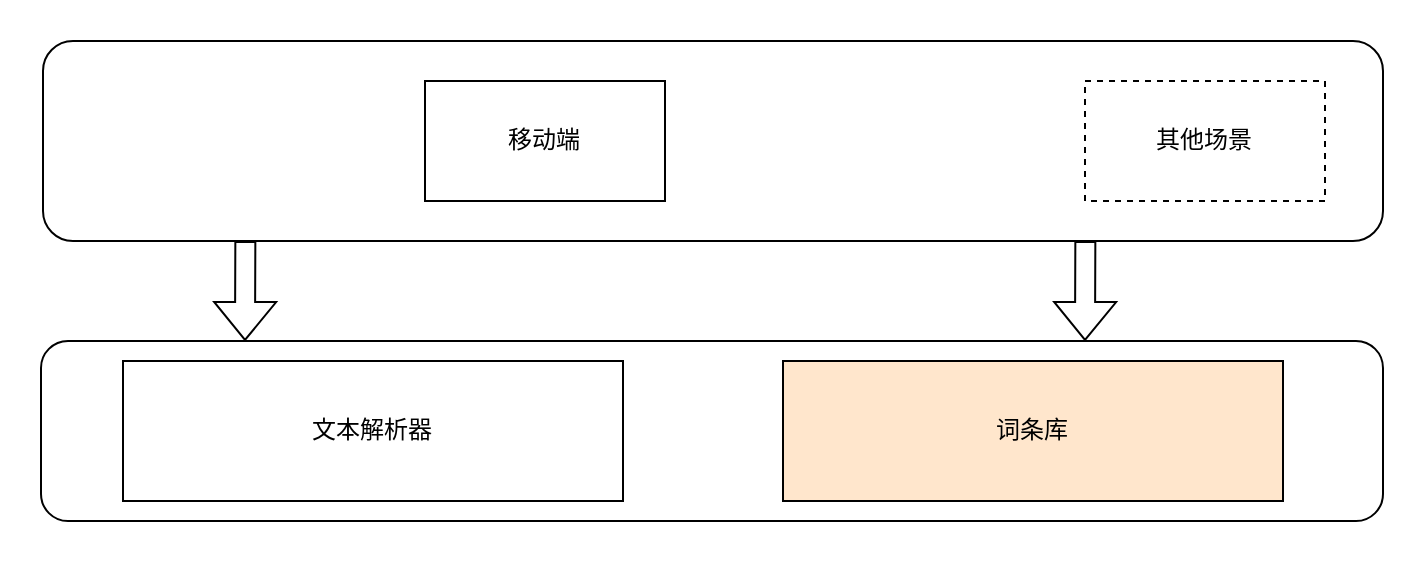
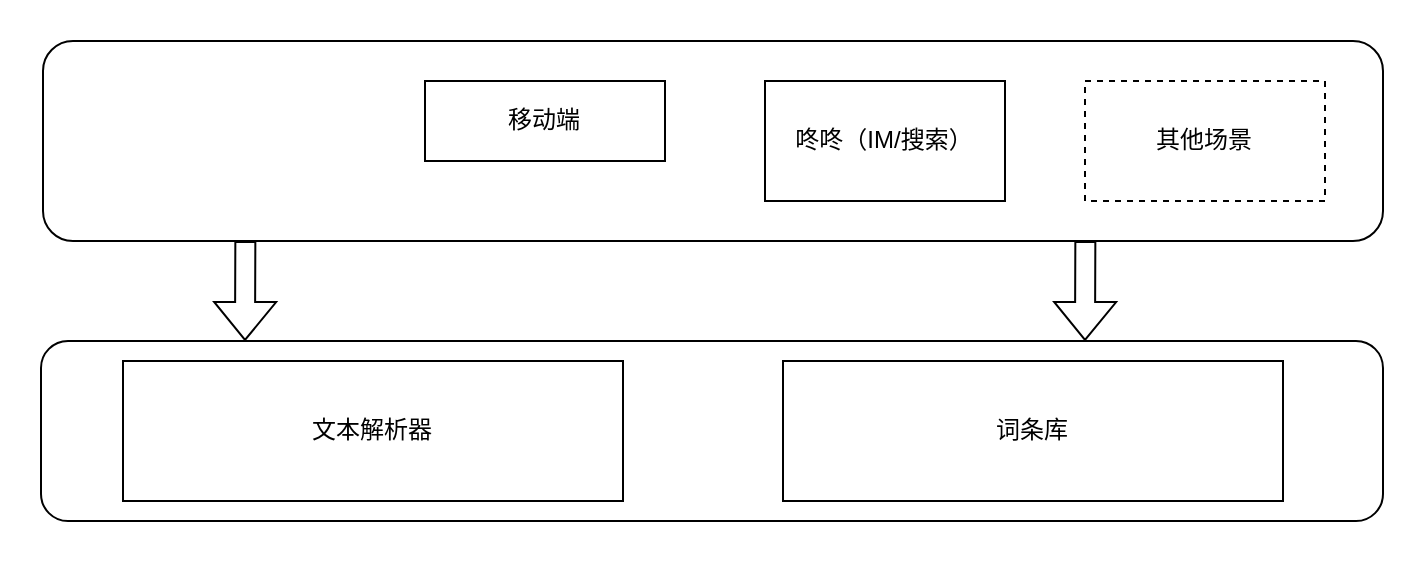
node "移动端": size 240x120 -> 240x80
node "咚咚（IM/搜索）": added
node "词条库": fillcolor #ffe6cc -> #ffffff
